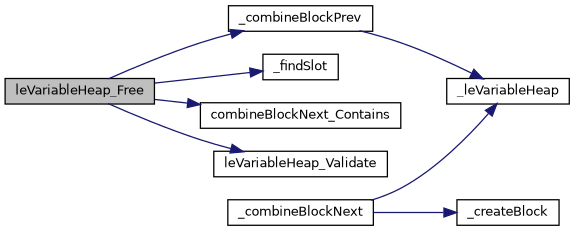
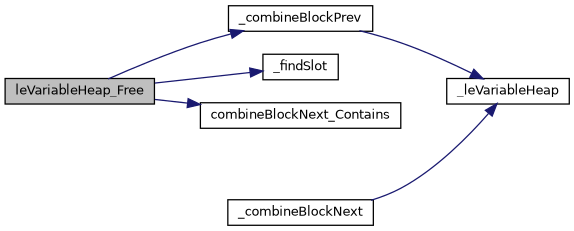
node "leVariableHeap_Validate": removed
node "_createBlock": removed
